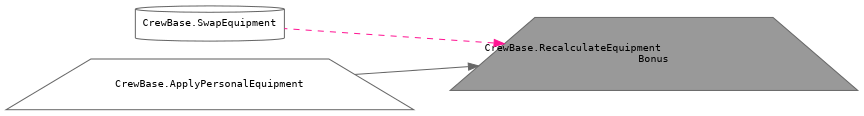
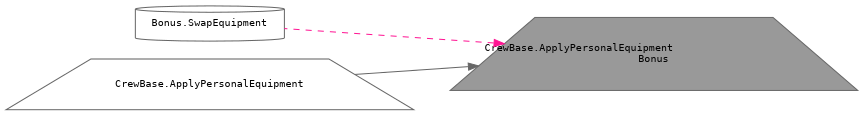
node "CrewBase.SwapEquipment": label "CrewBase.SwapEquipment" -> "Bonus.SwapEquipment"
node "CrewBase.RecalculateEquipment Bonus": label "CrewBase.RecalculateEquipment Bonus" -> "CrewBase.ApplyPersonalEquipment Bonus"
